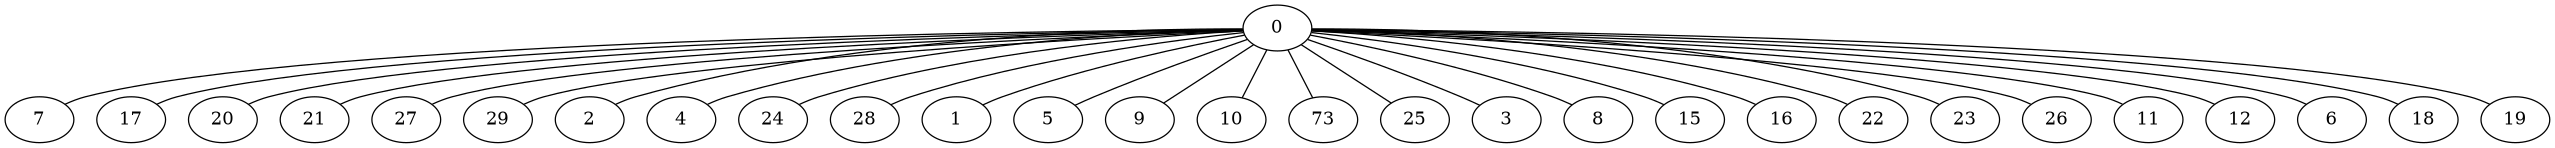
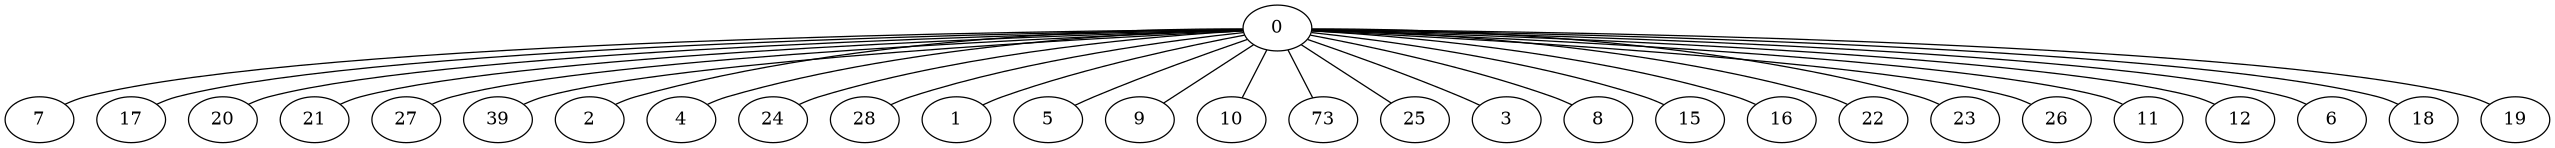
node "29": label "29" -> "39"
